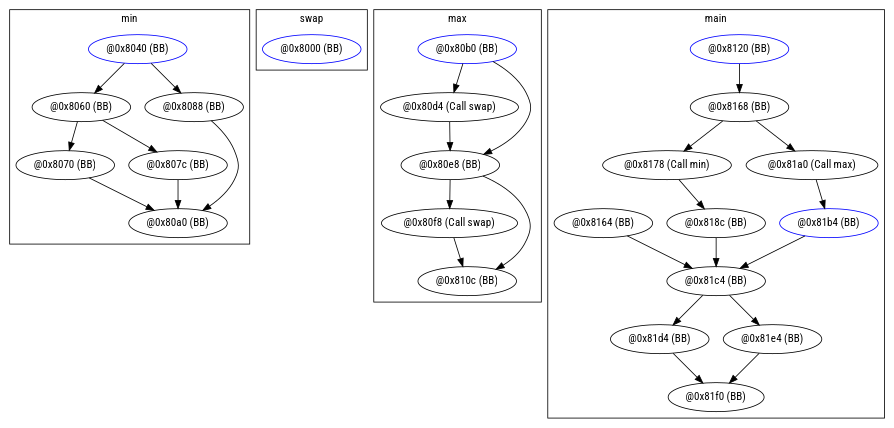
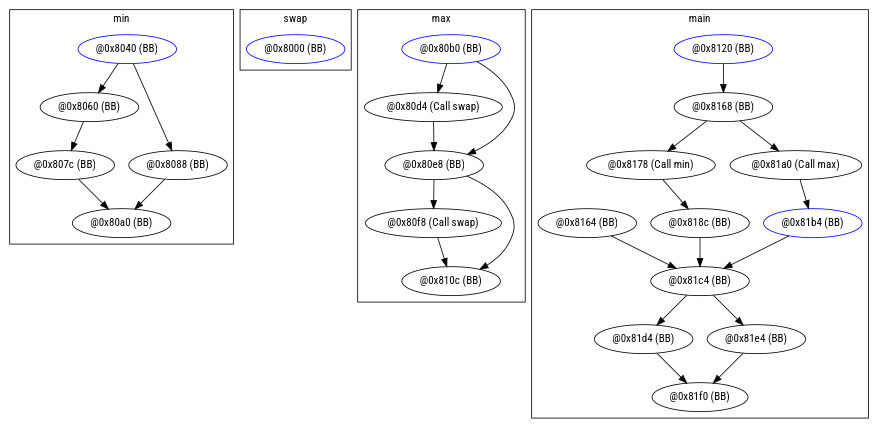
node "@0x8070 (BB)": removed
